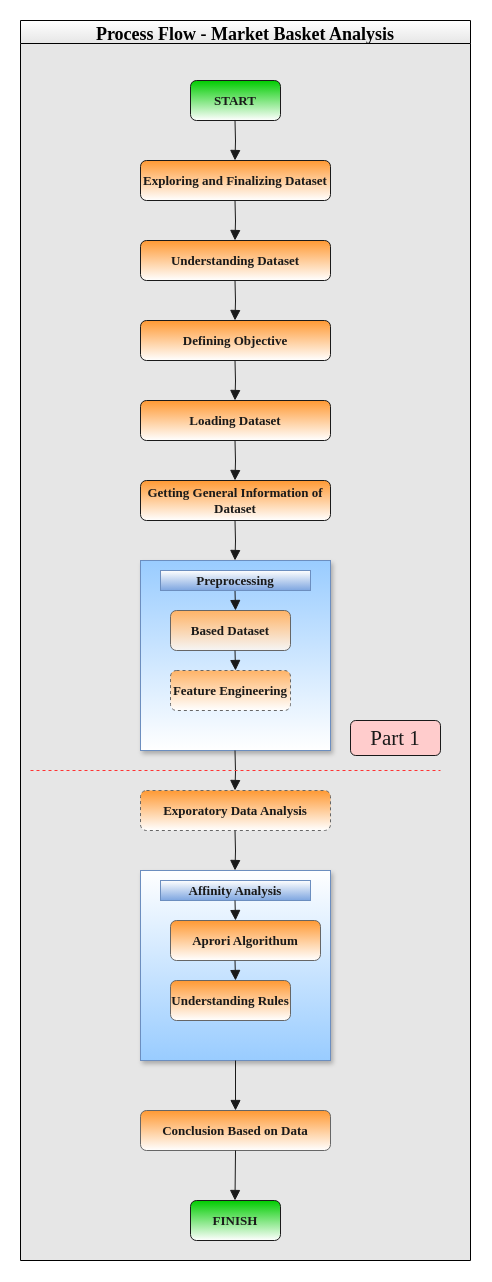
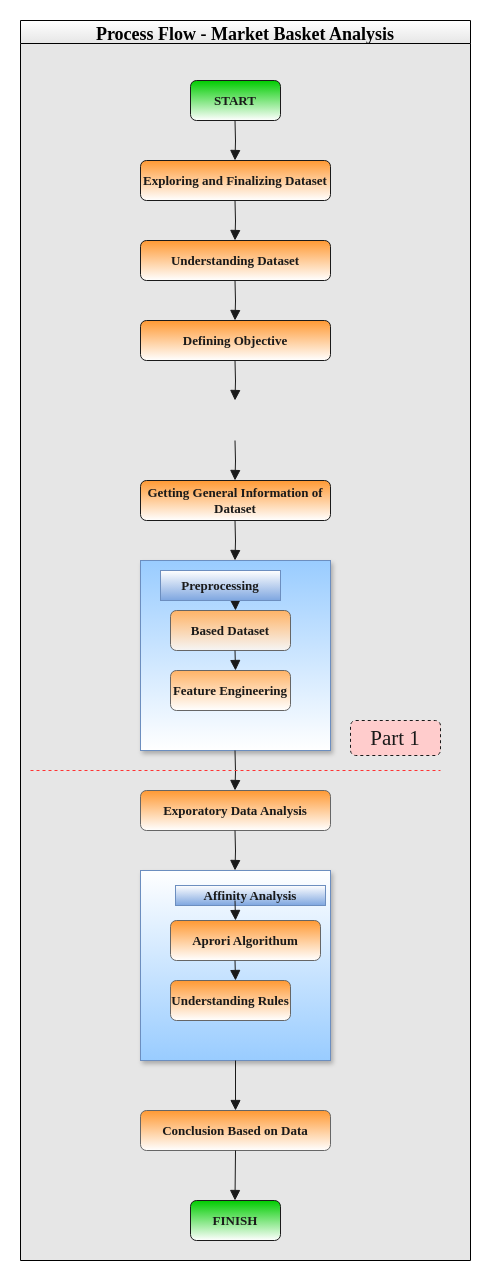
node "Loading Dataset": removed
node "Preprocessing": size 150x20 -> 120x30
node "Feature Engineering": style dashed -> solid
node "Part 1": style solid -> dashed
node "Exporatory Data Analysis": style dashed -> solid
node "Affinity Analysis": moved (236, 891) -> (251, 896)
